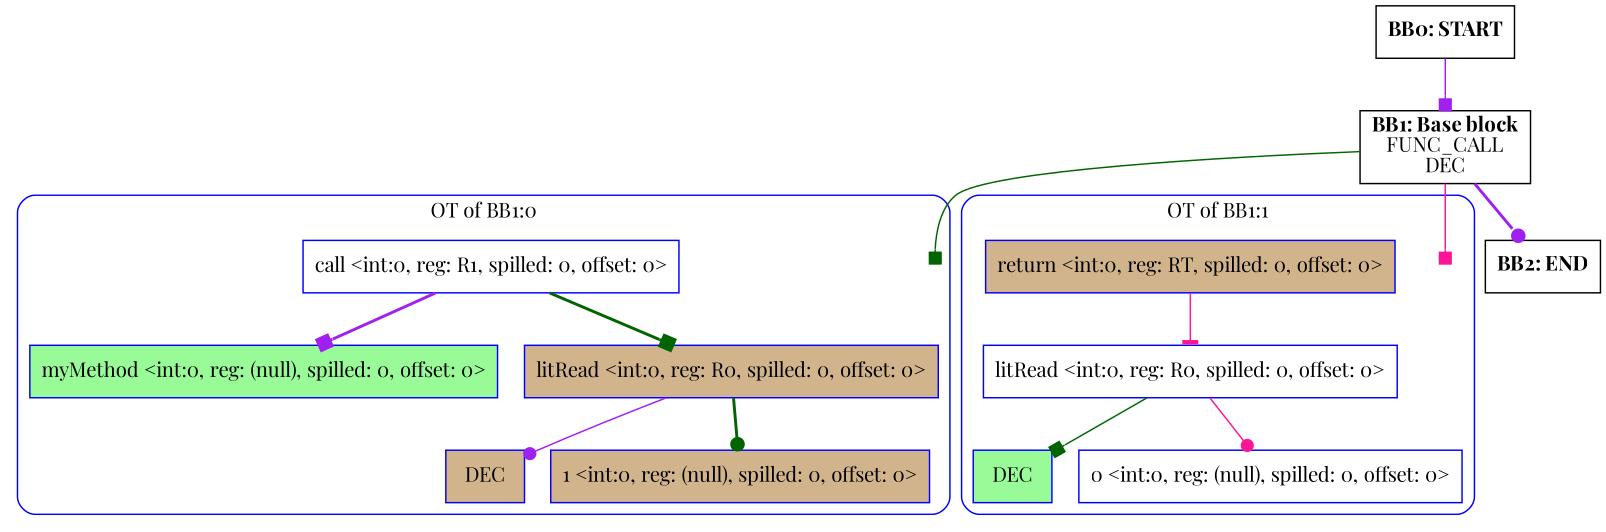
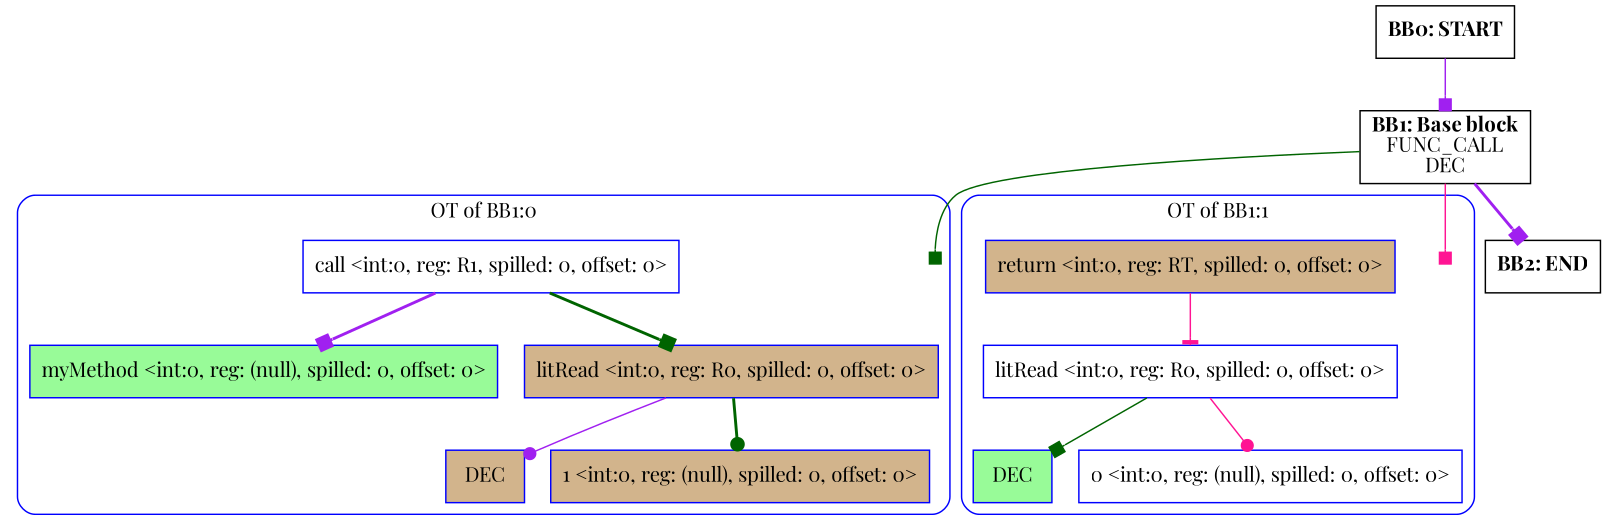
edge "BB1: Base block" -> "BB2: END": arrowhead dot -> box
